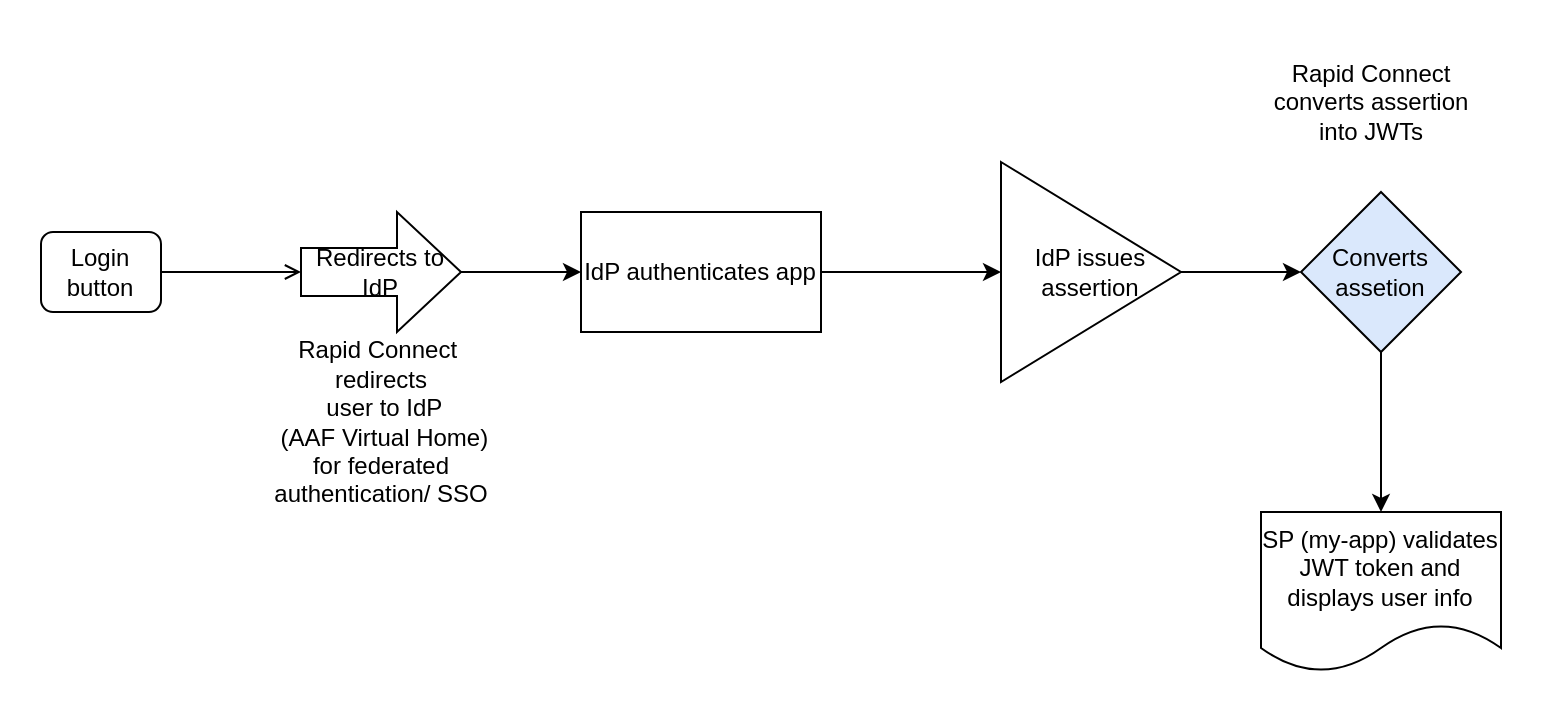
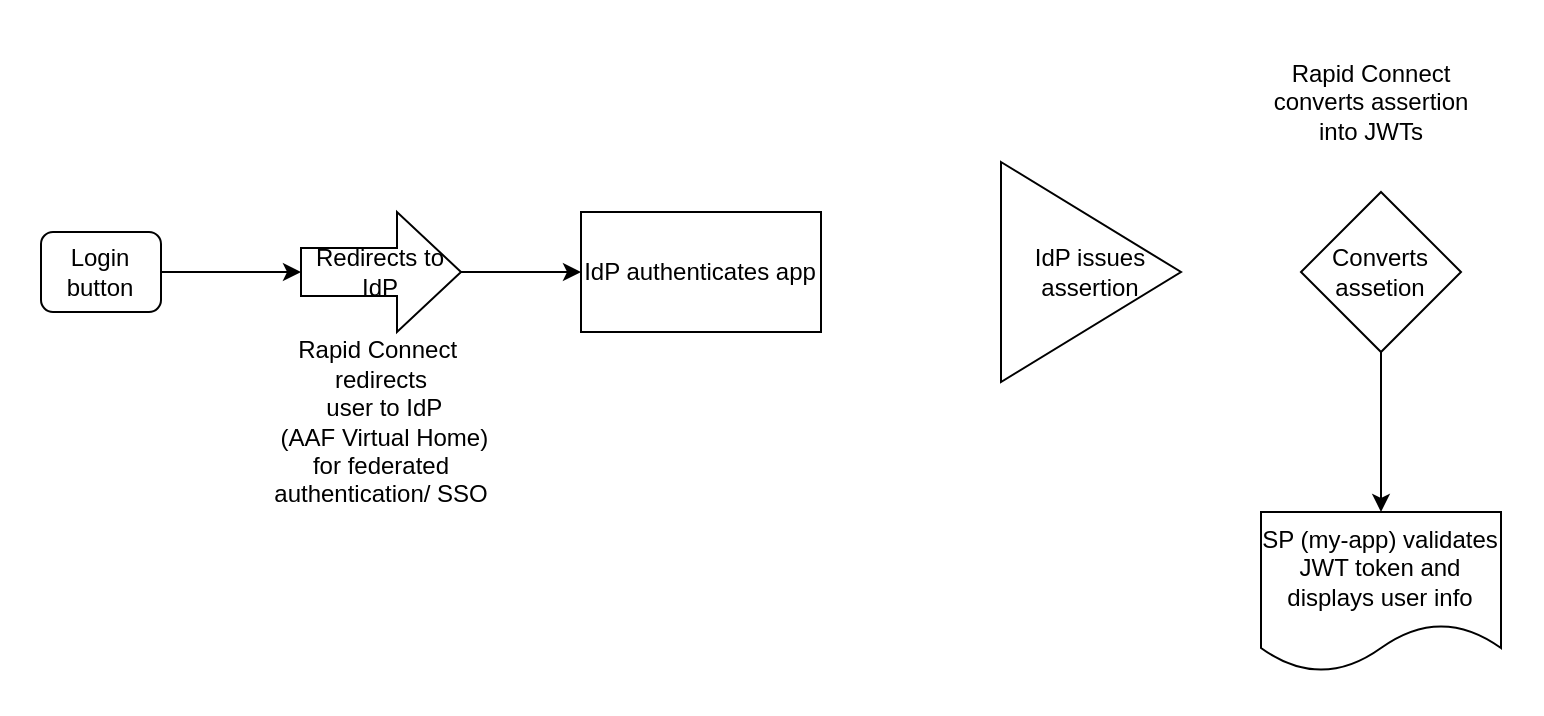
edge "Login button" -> "Redirects to IdP": arrowhead open -> classic
edge "IdP authenticates app" -> "IdP issues assertion": removed
edge "IdP issues assertion" -> "Converts assetion": removed
node "Converts assetion": fillcolor #dae8fc -> #ffffff
